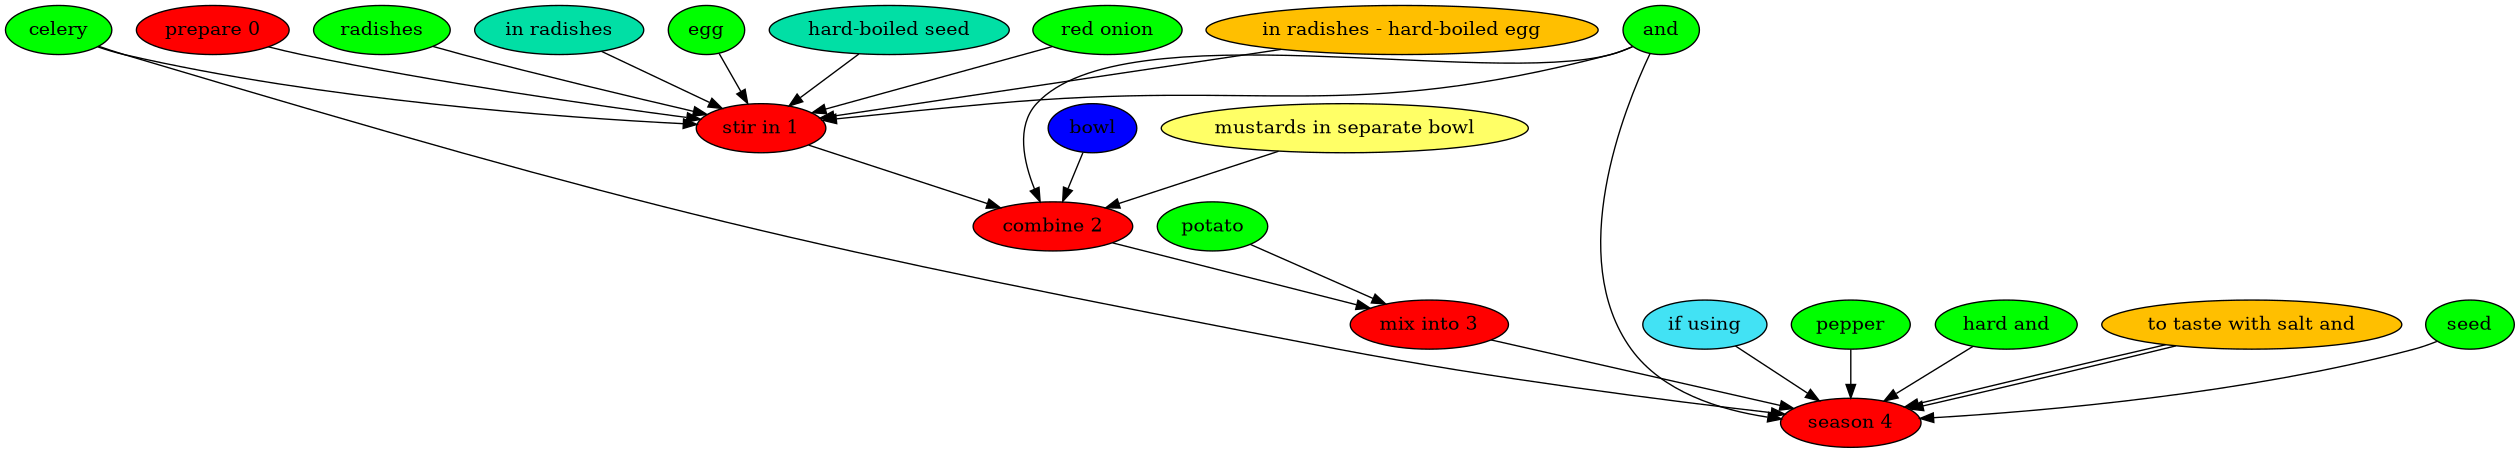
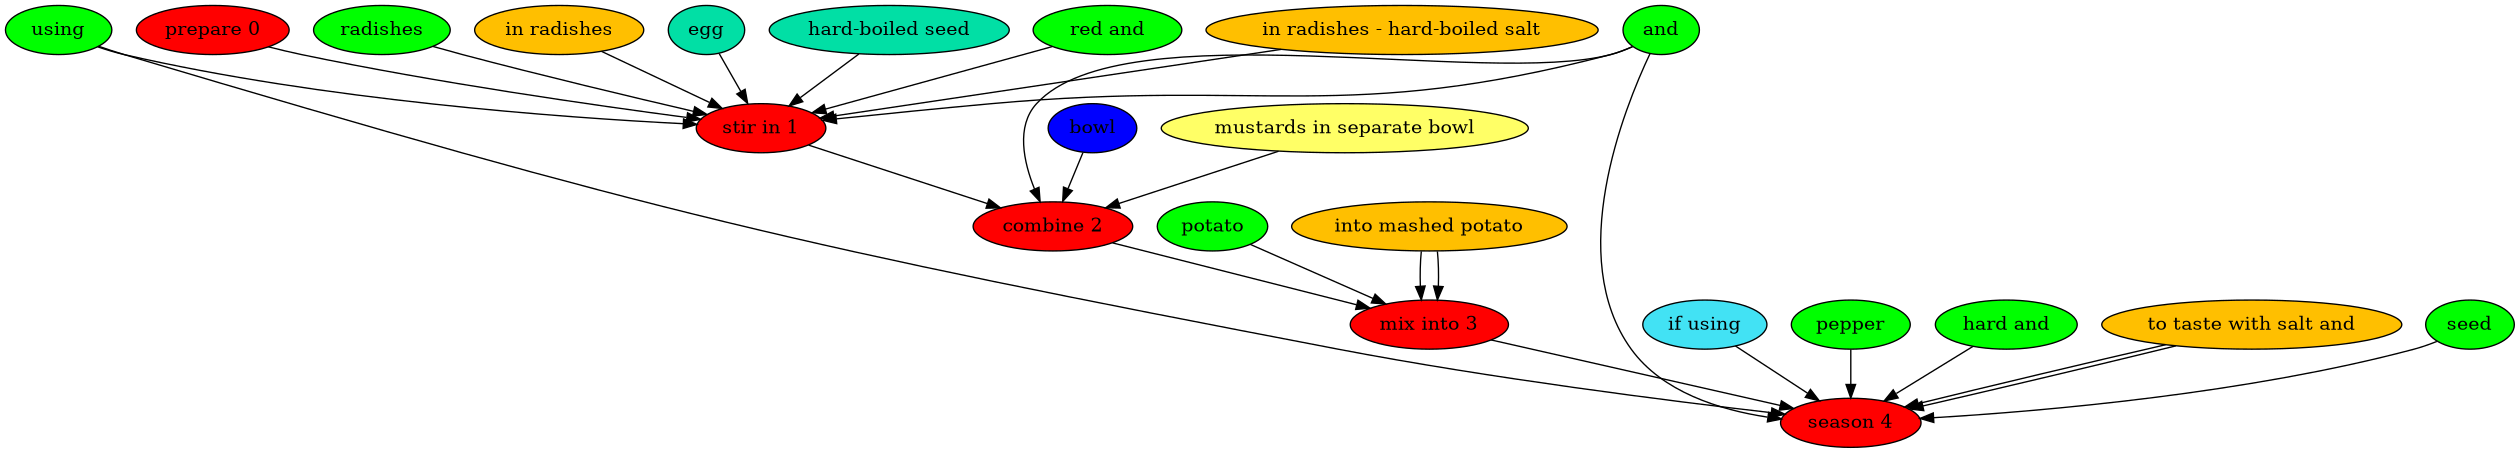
node "celery": label "celery" -> "using"
node "in radishes": fillcolor #01dfa5 -> #ffbf00
node "egg": fillcolor green -> #01dfa5
node "red onion": label "red onion" -> "red and"
node "in radishes - hard-boiled egg": label "in radishes - hard-boiled egg" -> "in radishes - hard-boiled salt"
node "into mashed potato": added
